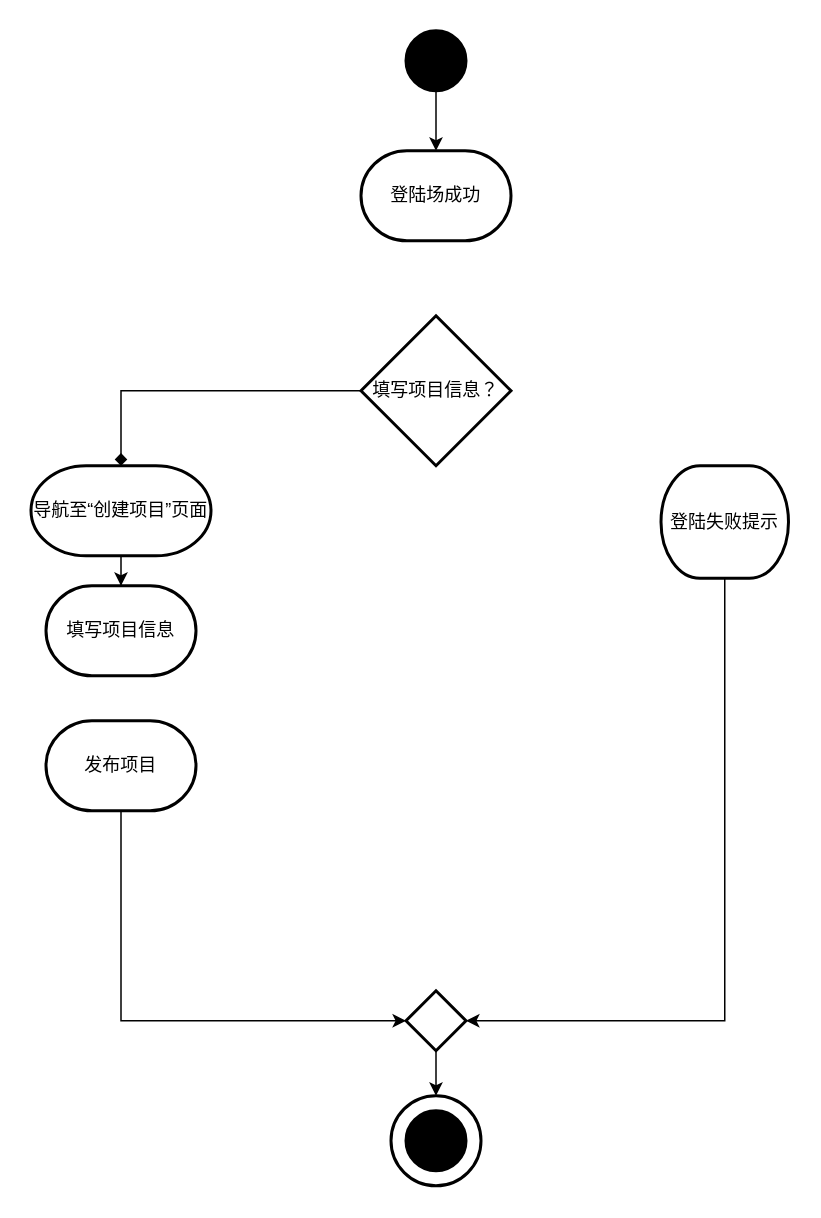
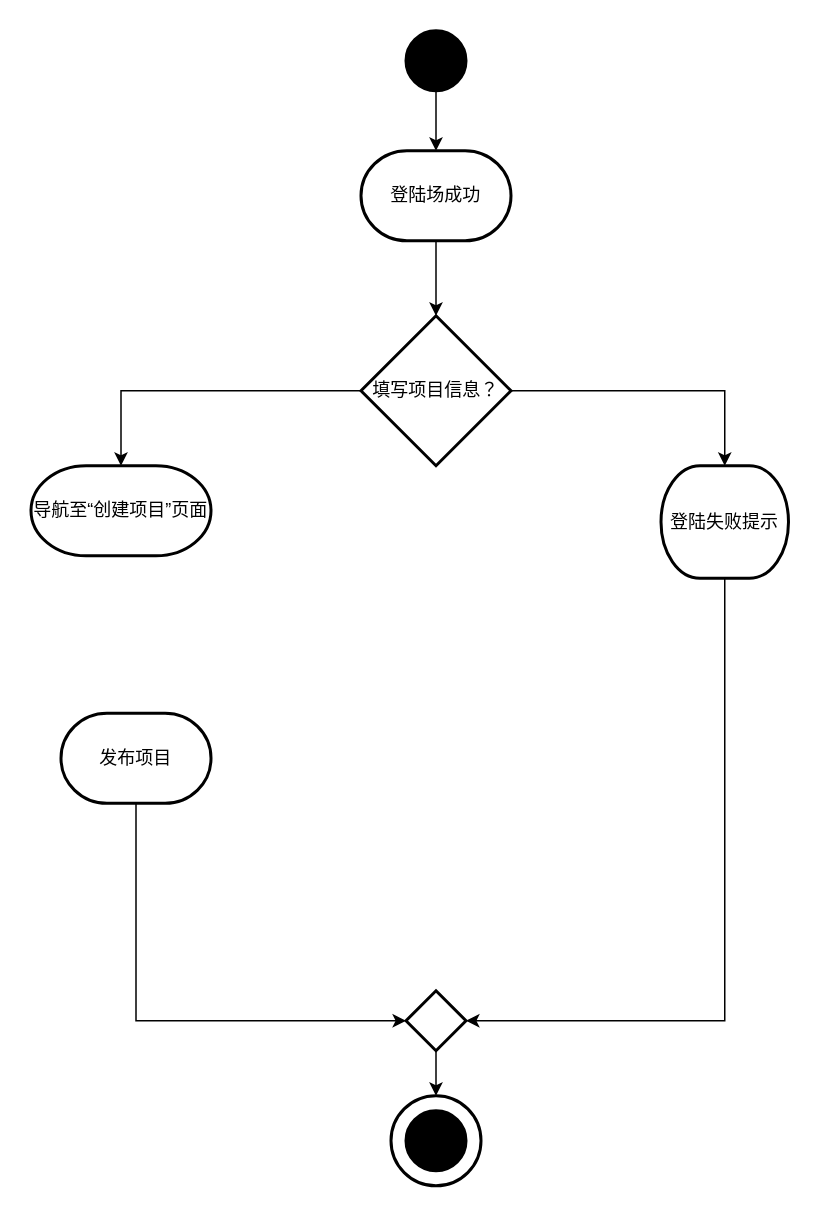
edge "登陆场成功" -> "填写项目信息？": added
edge "填写项目信息？" -> "登陆失败提示": added
edge "填写项目信息？" -> "导航至“创建项目”页面": arrowhead diamond -> classic
edge "导航至“创建项目”页面" -> "填写项目信息": removed
node "填写项目信息": removed
node "发布项目": moved (121, 766) -> (136, 758)
